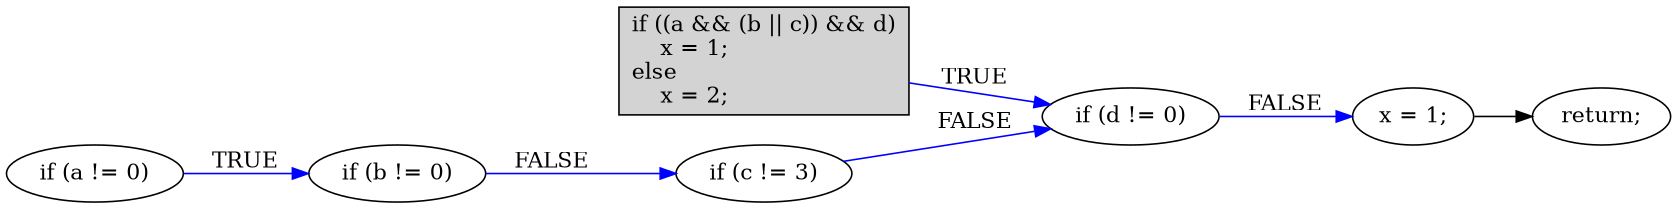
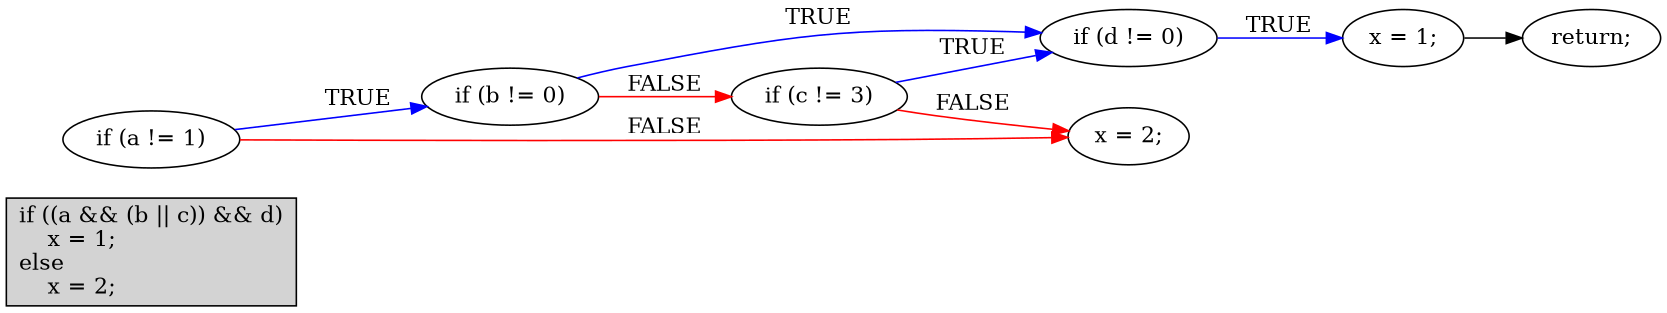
edge "if ((a && (b || c)) && d) x = 1; else x = 2;" -> "if (d != 0)": now "if (b != 0)" -> "if (d != 0)"
edge "if (d != 0)" -> "x = 1;": label "FALSE" -> "TRUE"
edge "if (c != 3)" -> "if (d != 0)": label "FALSE" -> "TRUE"
node "x = 2;": added
node "if (a != 0)": label "if (a != 0)" -> "if (a != 1)"
edge "if (b != 0)" -> "if (c != 3)": color blue -> red
